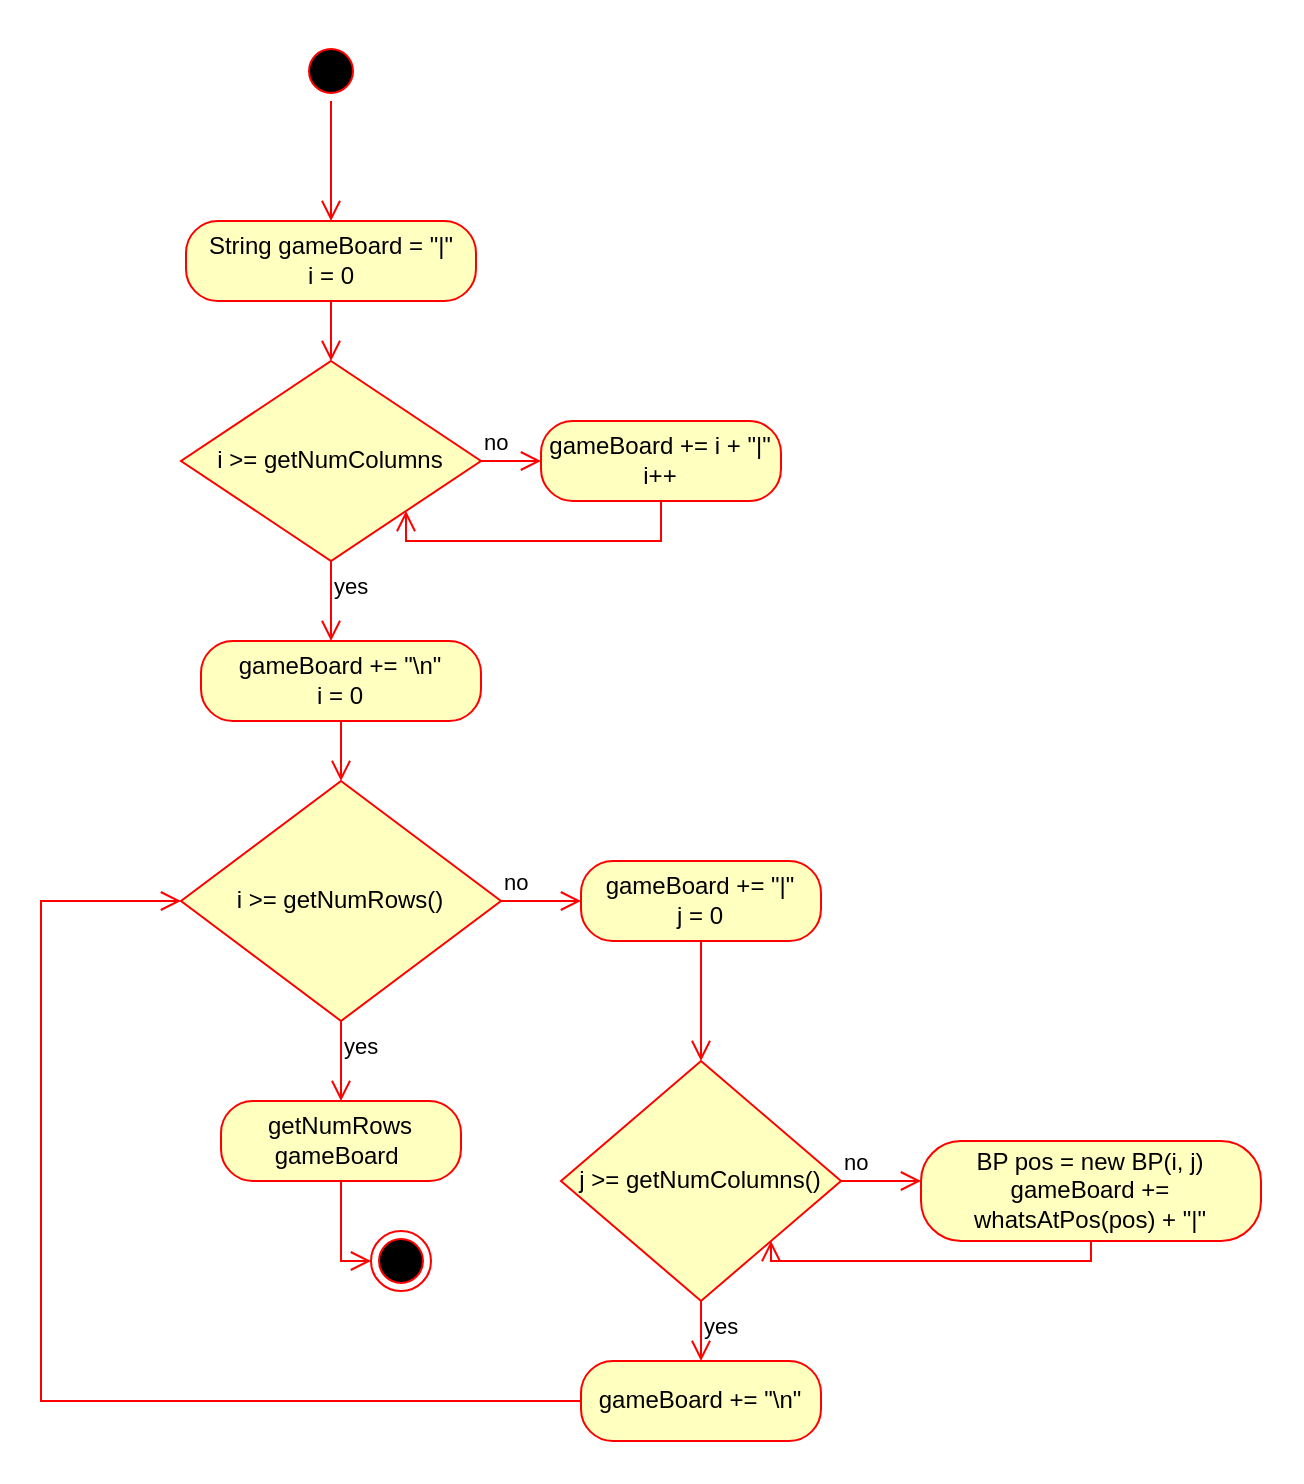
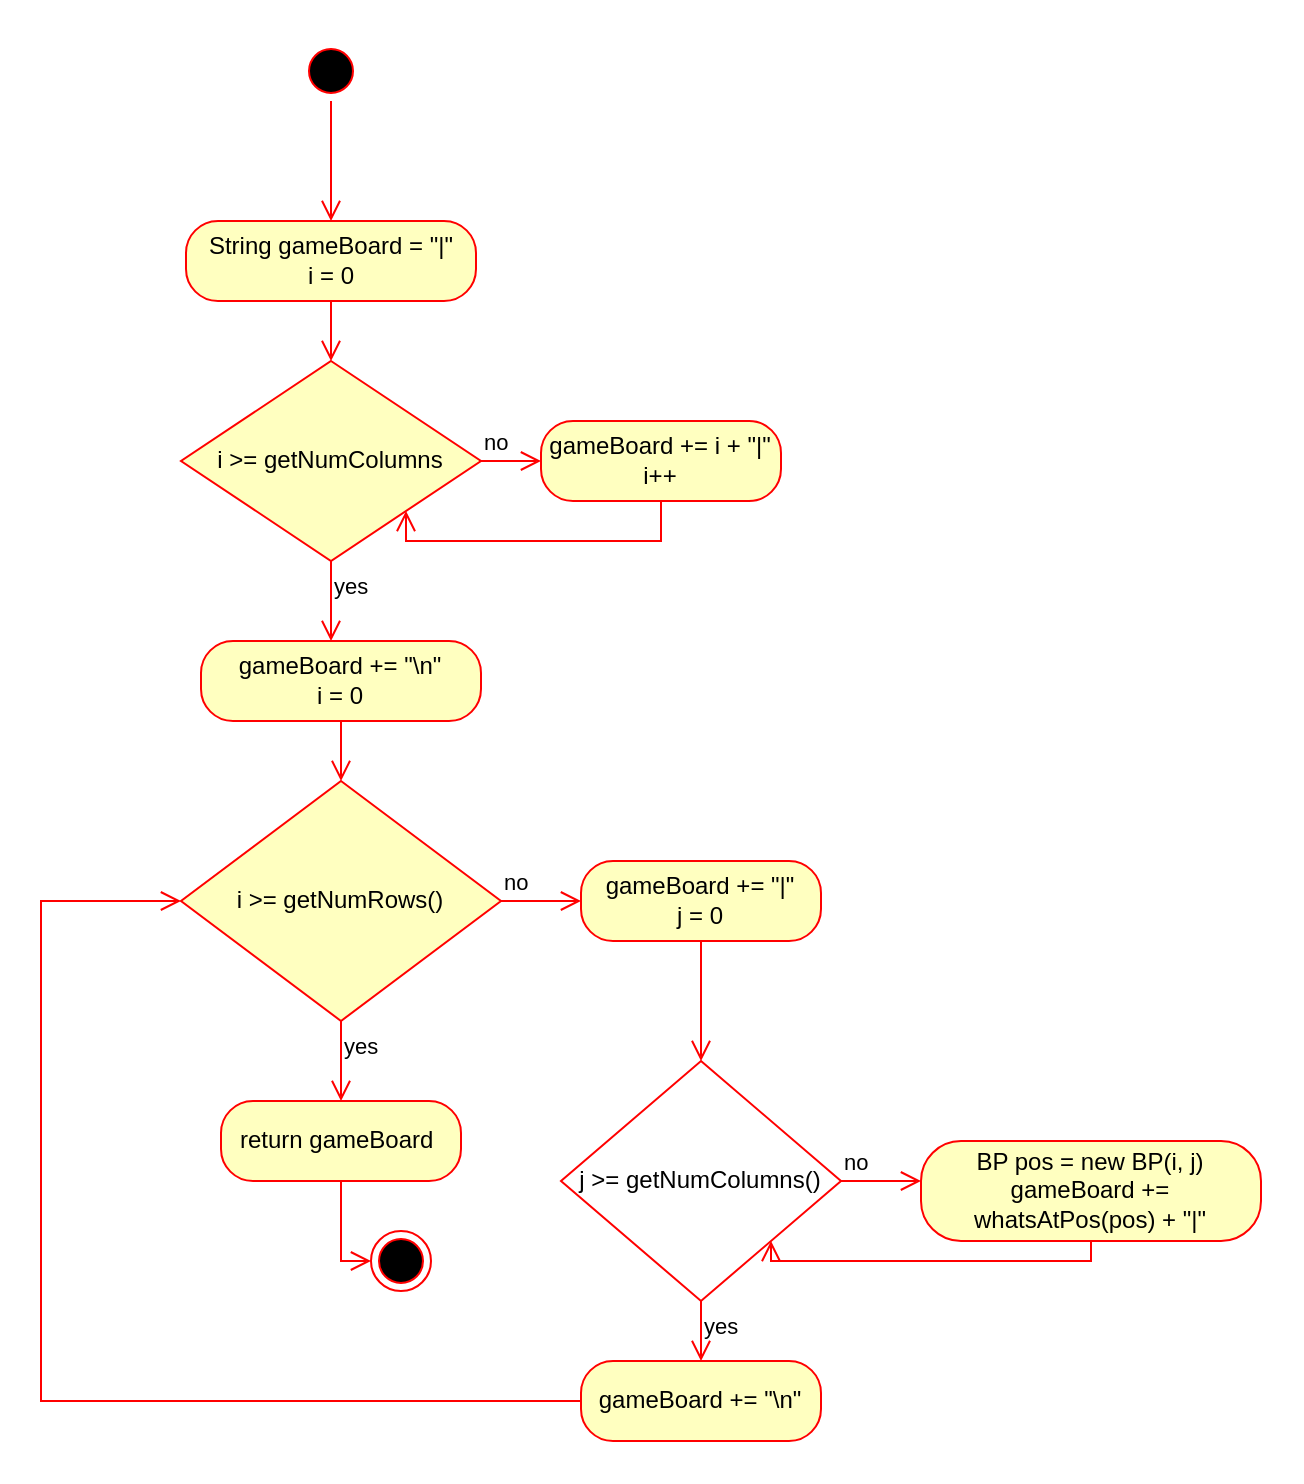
node "getNumRows gameBoard": label "getNumRows gameBoard" -> "return gameBoard"
node "j >= getNumColumns()": fillcolor #ffffc0 -> #ffffff
